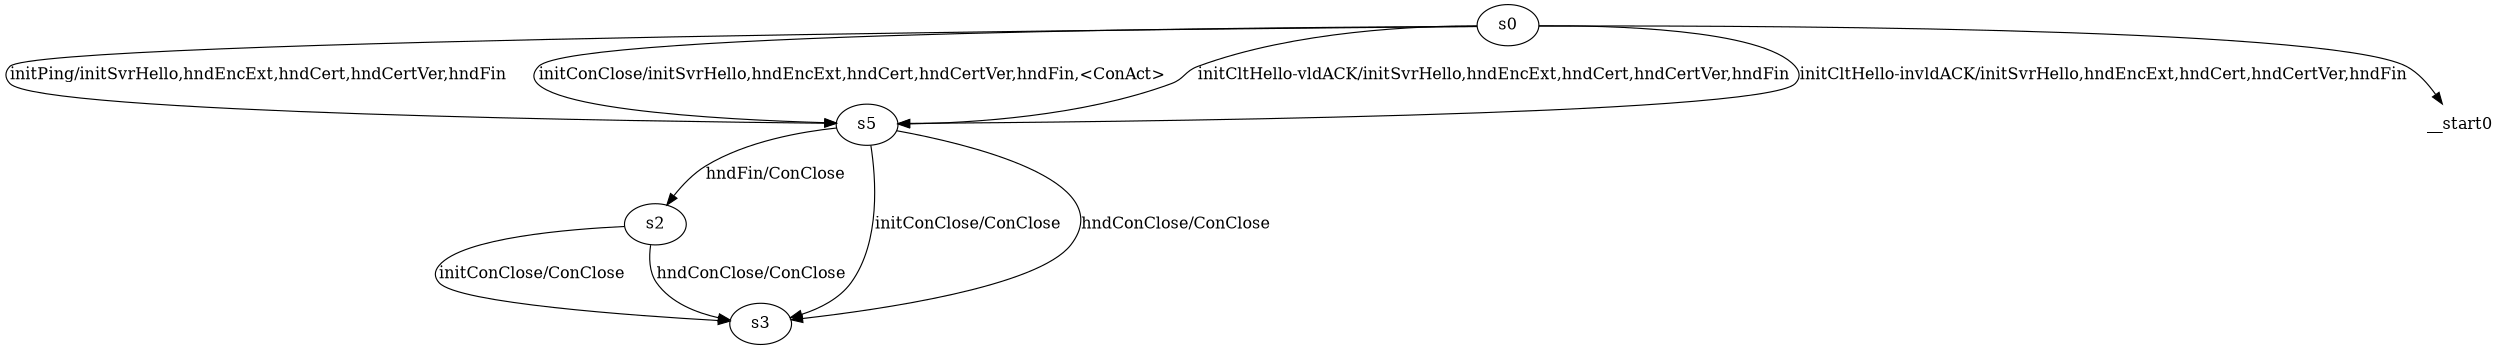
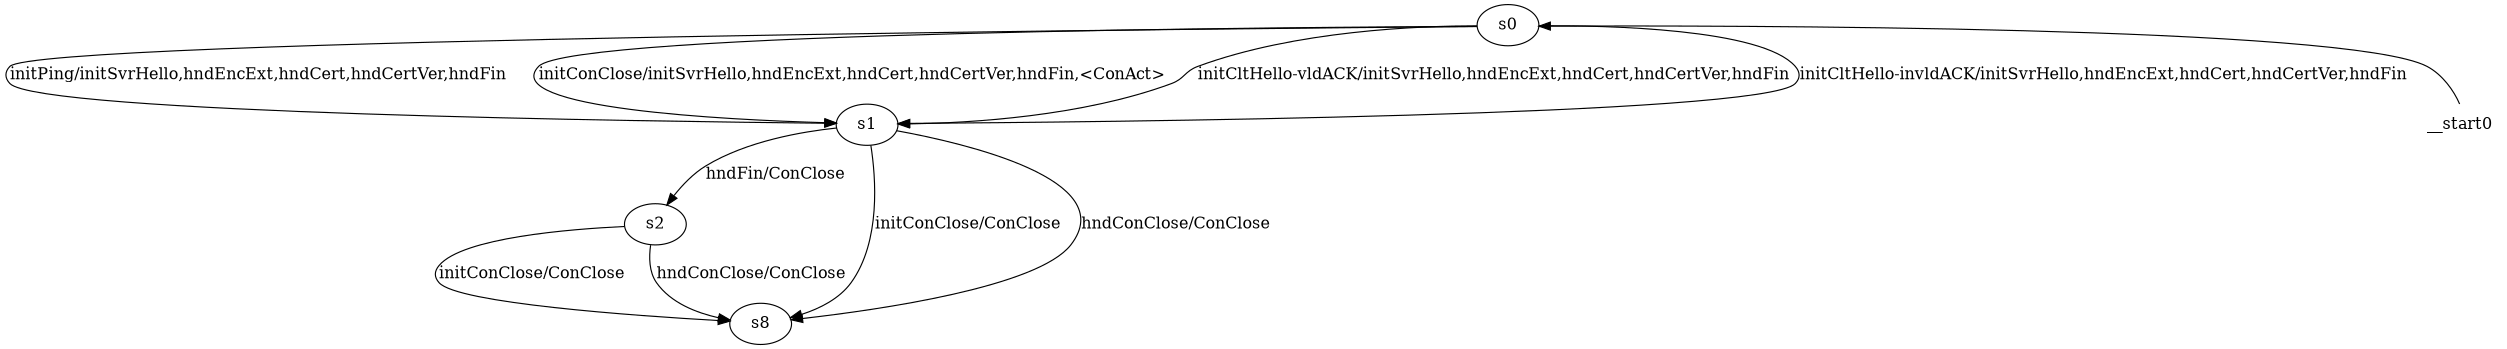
edge "s0" -> "__start0": reversed
node "s5": label "s5" -> "s1"
node "s3": label "s3" -> "s8"
